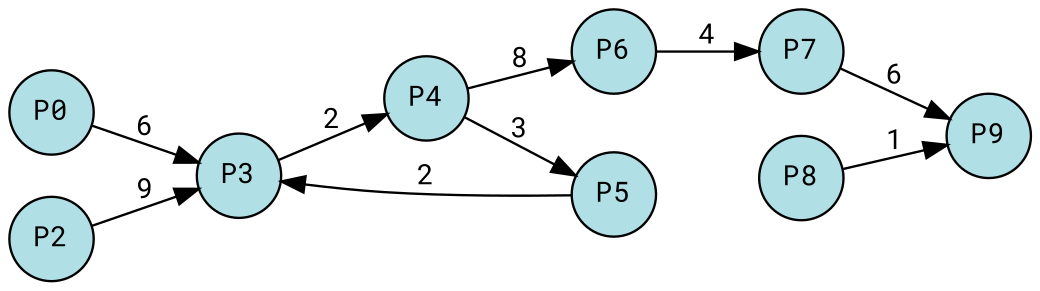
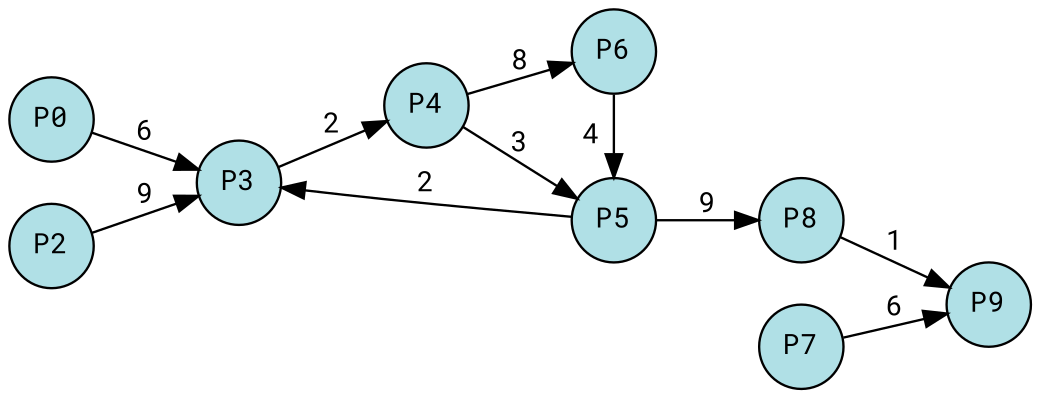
edge "P6" -> "P7": now "P6" -> "P5"
edge "P5" -> "P8": added, label "9"
